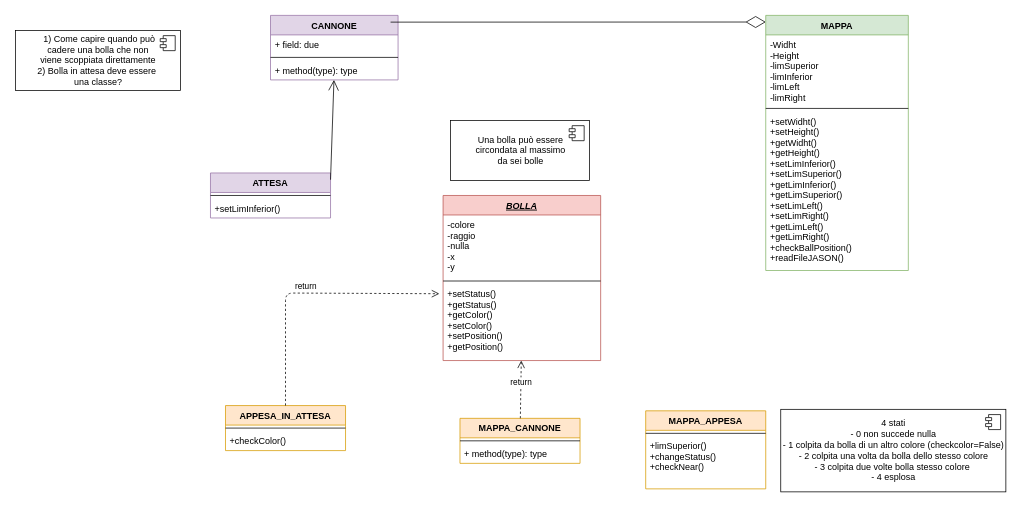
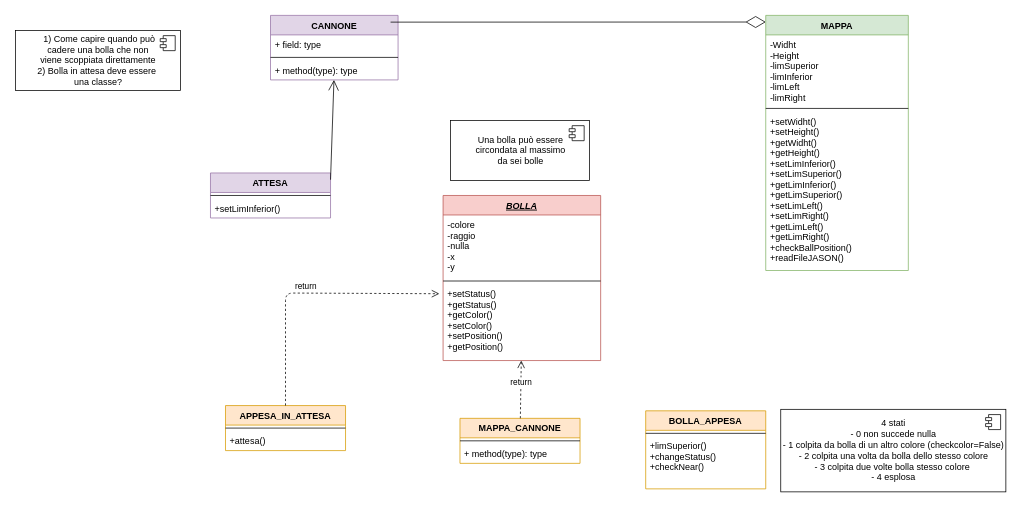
node "+ field: due": label "+ field: due" -> "+ field: type"
node "MAPPA_APPESA": label "MAPPA_APPESA" -> "BOLLA_APPESA"
node "+checkColor()": label "+checkColor()" -> "+attesa()"
